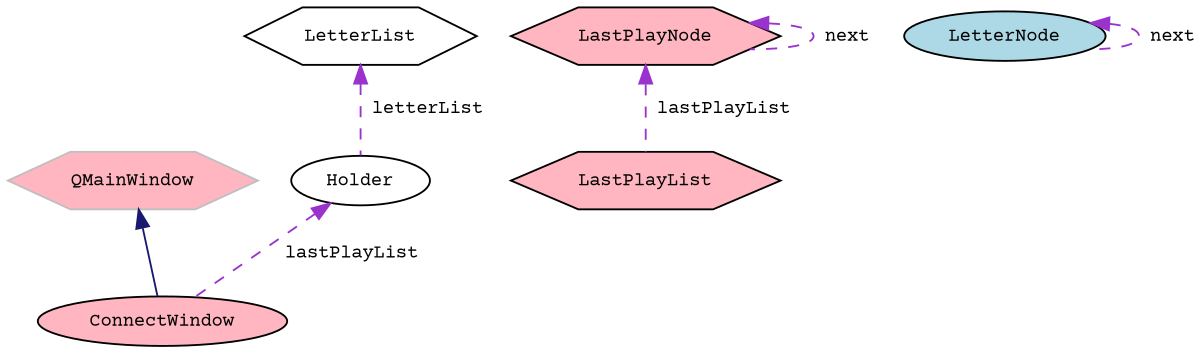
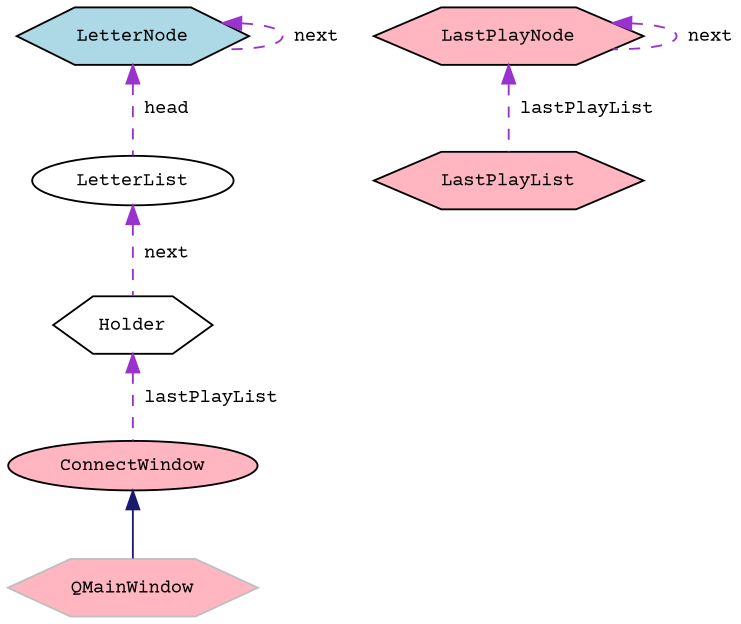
node "LetterList": shape hexagon -> ellipse
node "LetterNode": shape ellipse -> hexagon
edge "Holder" -> "LetterList": label " letterList" -> " next"
edge "LetterList" -> "LetterNode": added, label "head"
node "Holder": shape ellipse -> hexagon
edge "ConnectWindow" -> "QMainWindow": reversed
